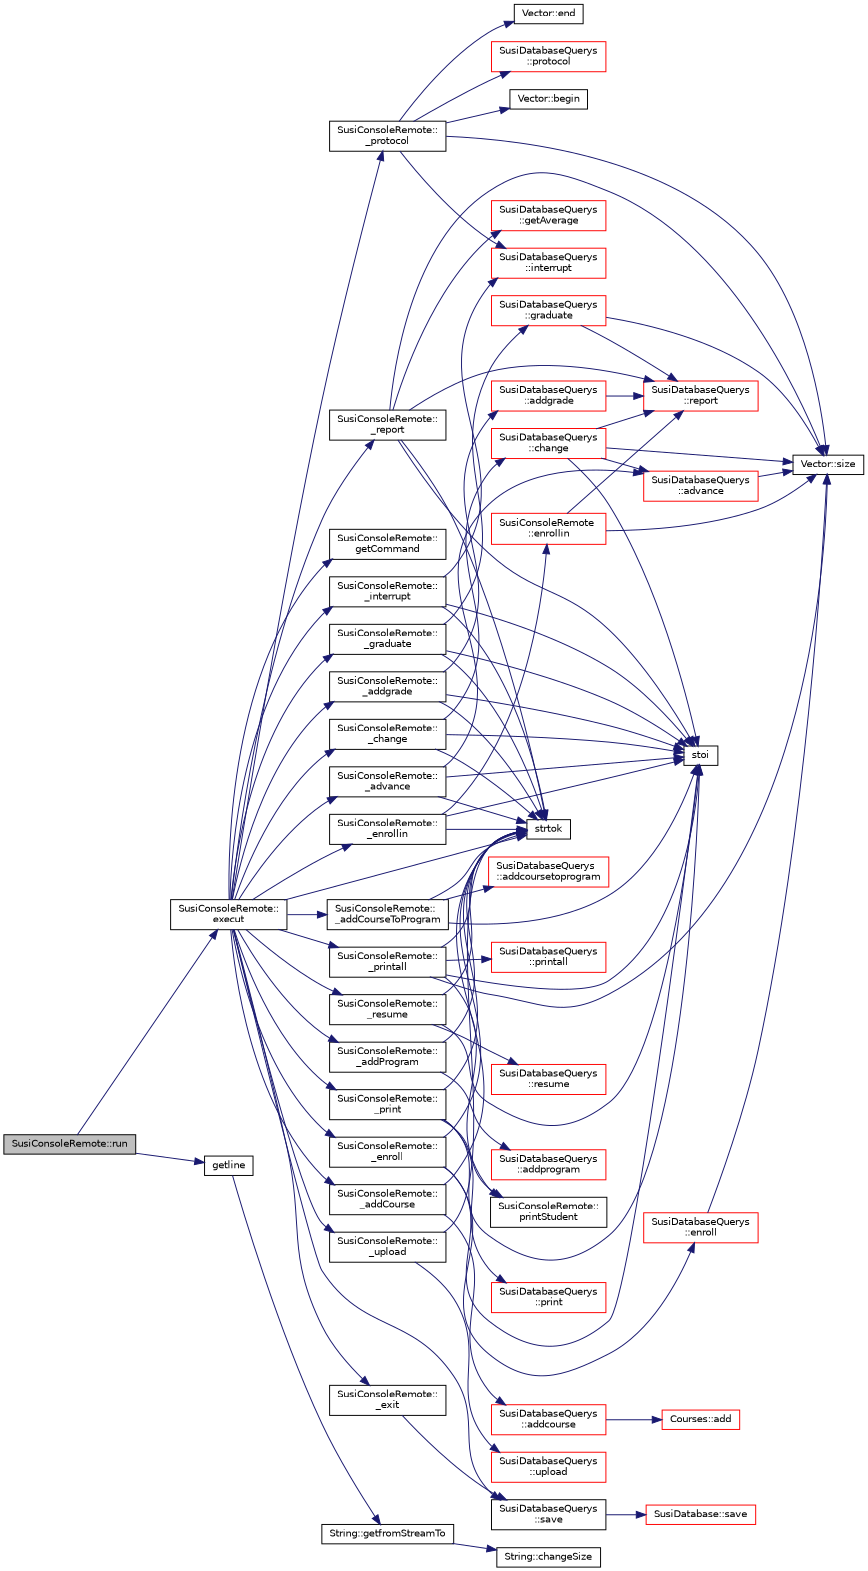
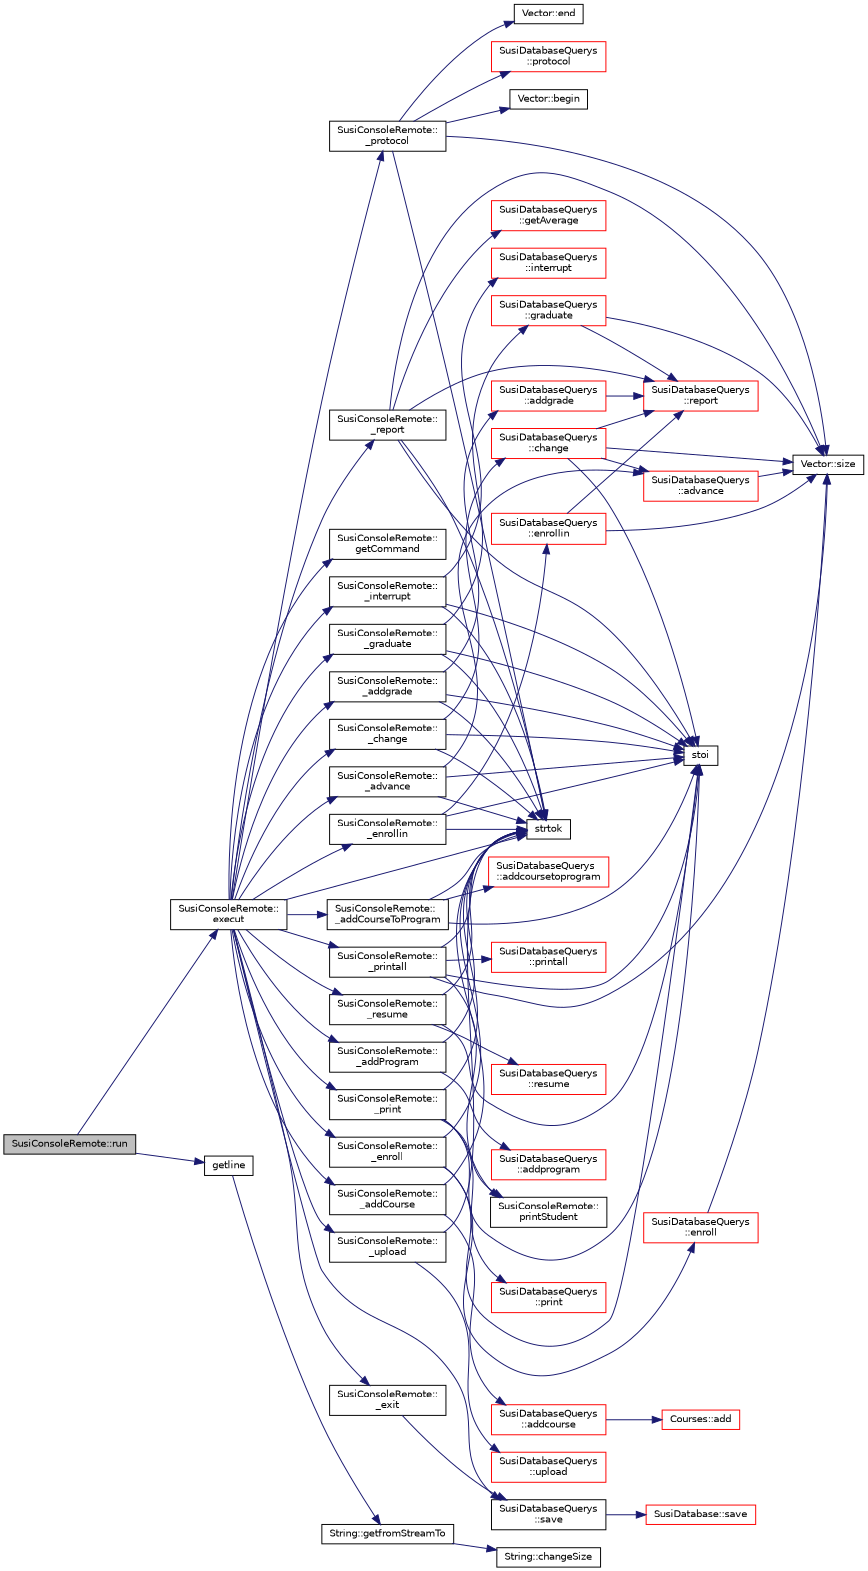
edge "SusiConsoleRemote:: _protocol" -> "SusiDatabaseQuerys ::interrupt": now "SusiConsoleRemote:: _protocol" -> "strtok"
node "SusiConsoleRemote ::enrollin": label "SusiConsoleRemote ::enrollin" -> "SusiDatabaseQuerys ::enrollin"
